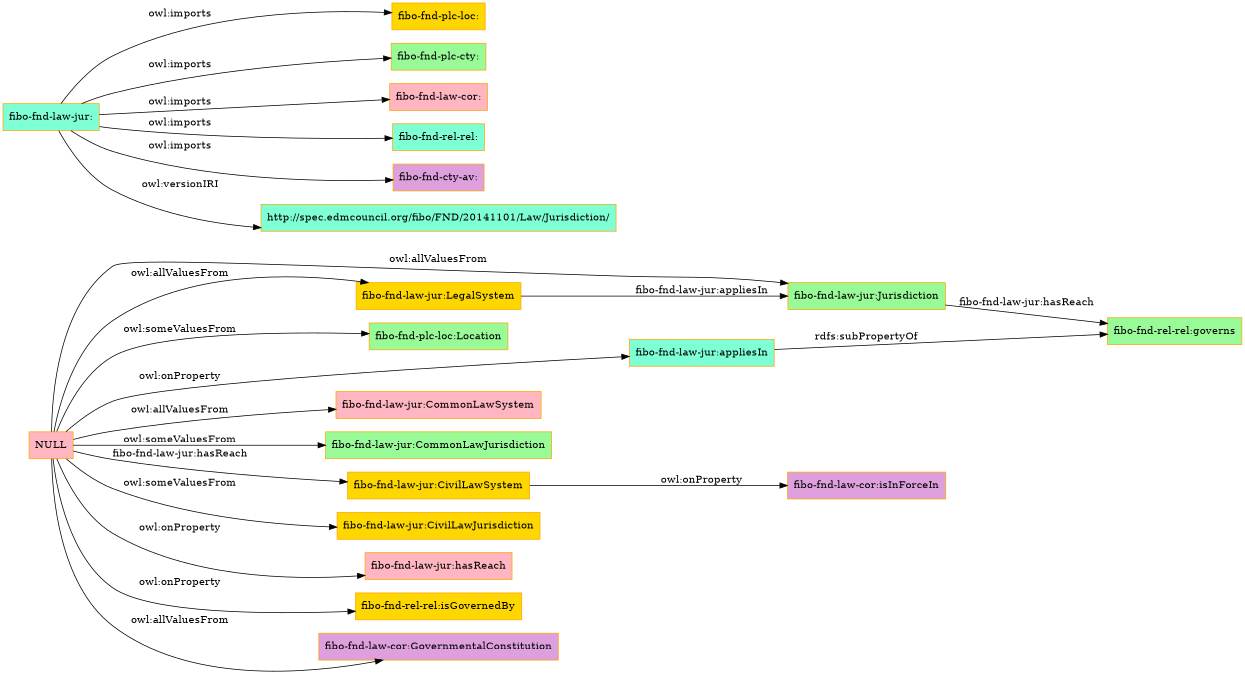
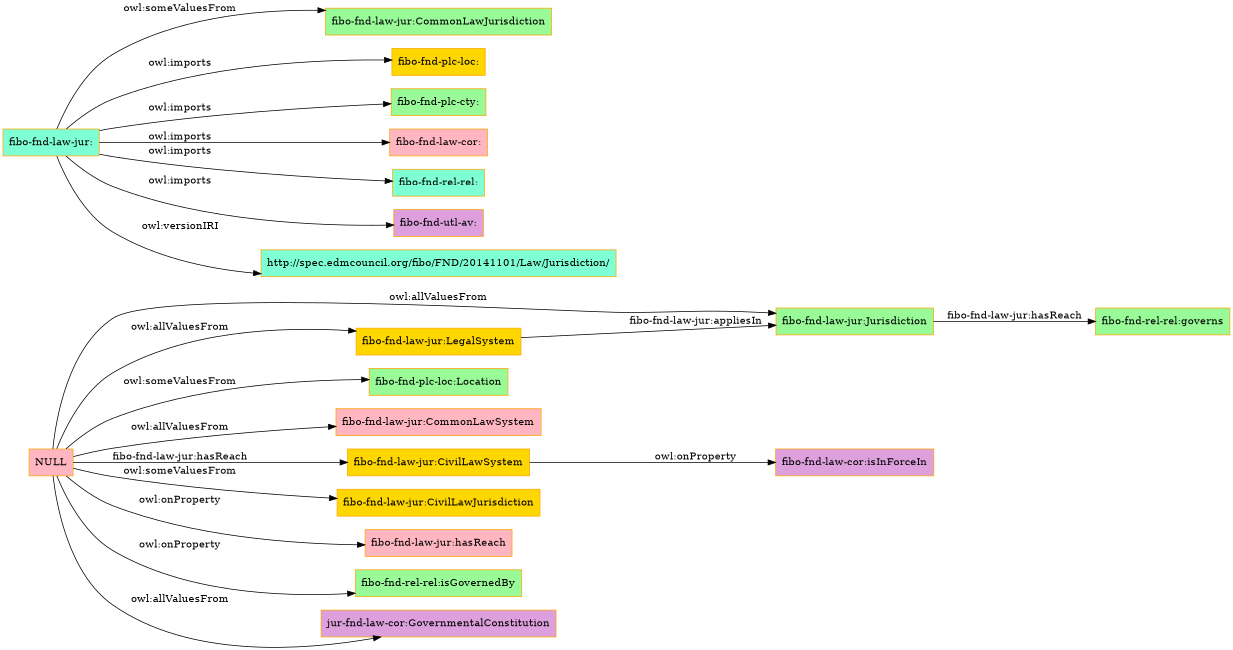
node "fibo-fnd-cty-av:": label "fibo-fnd-cty-av:" -> "fibo-fnd-utl-av:"
node "fibo-fnd-law-jur:appliesIn": removed
edge "NULL" -> "fibo-fnd-law-jur:CommonLawJurisdiction": now "fibo-fnd-law-jur:" -> "fibo-fnd-law-jur:CommonLawJurisdiction"
node "fibo-fnd-rel-rel:isGovernedBy": fillcolor gold -> palegreen
node "fibo-fnd-law-cor:GovernmentalConstitution": label "fibo-fnd-law-cor:GovernmentalConstitution" -> "jur-fnd-law-cor:GovernmentalConstitution"
